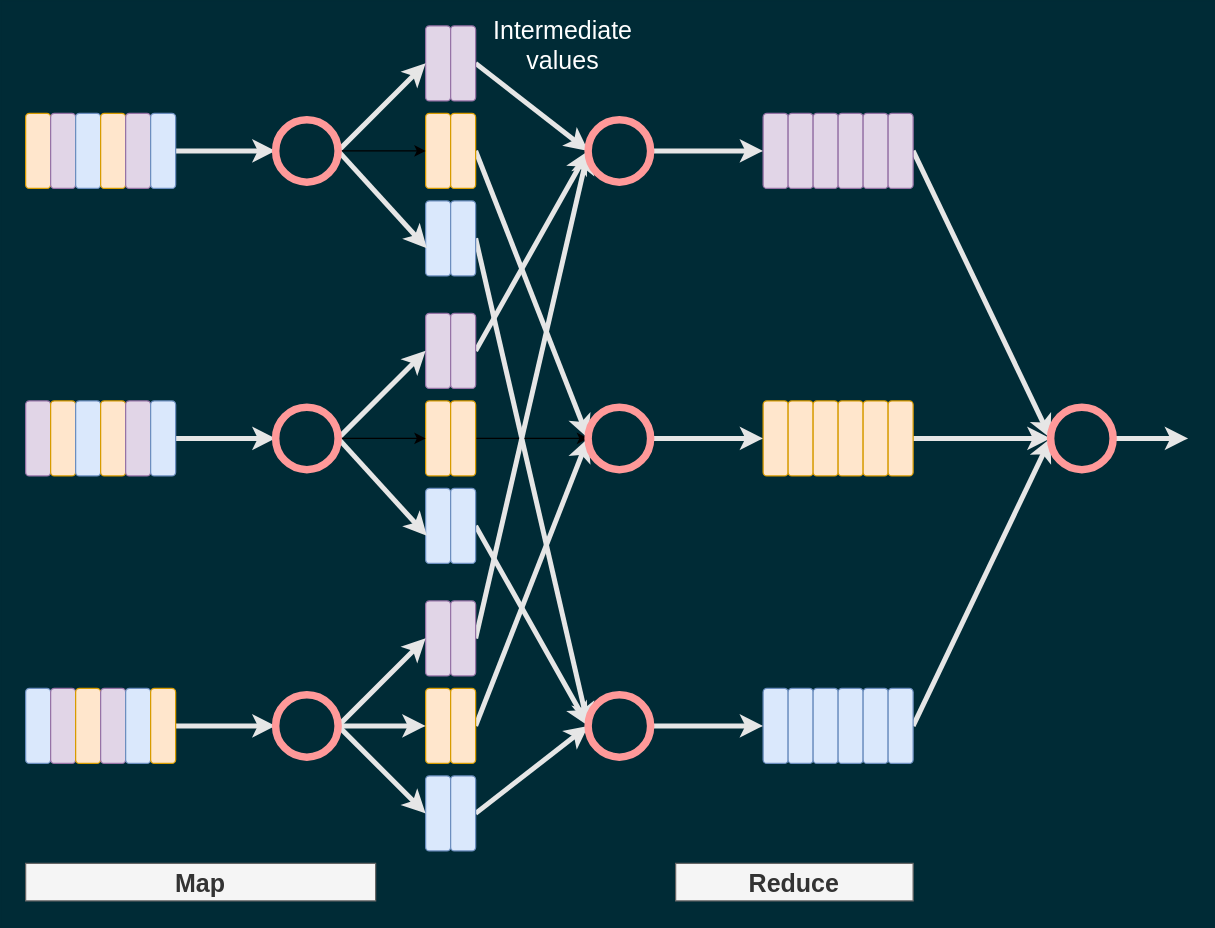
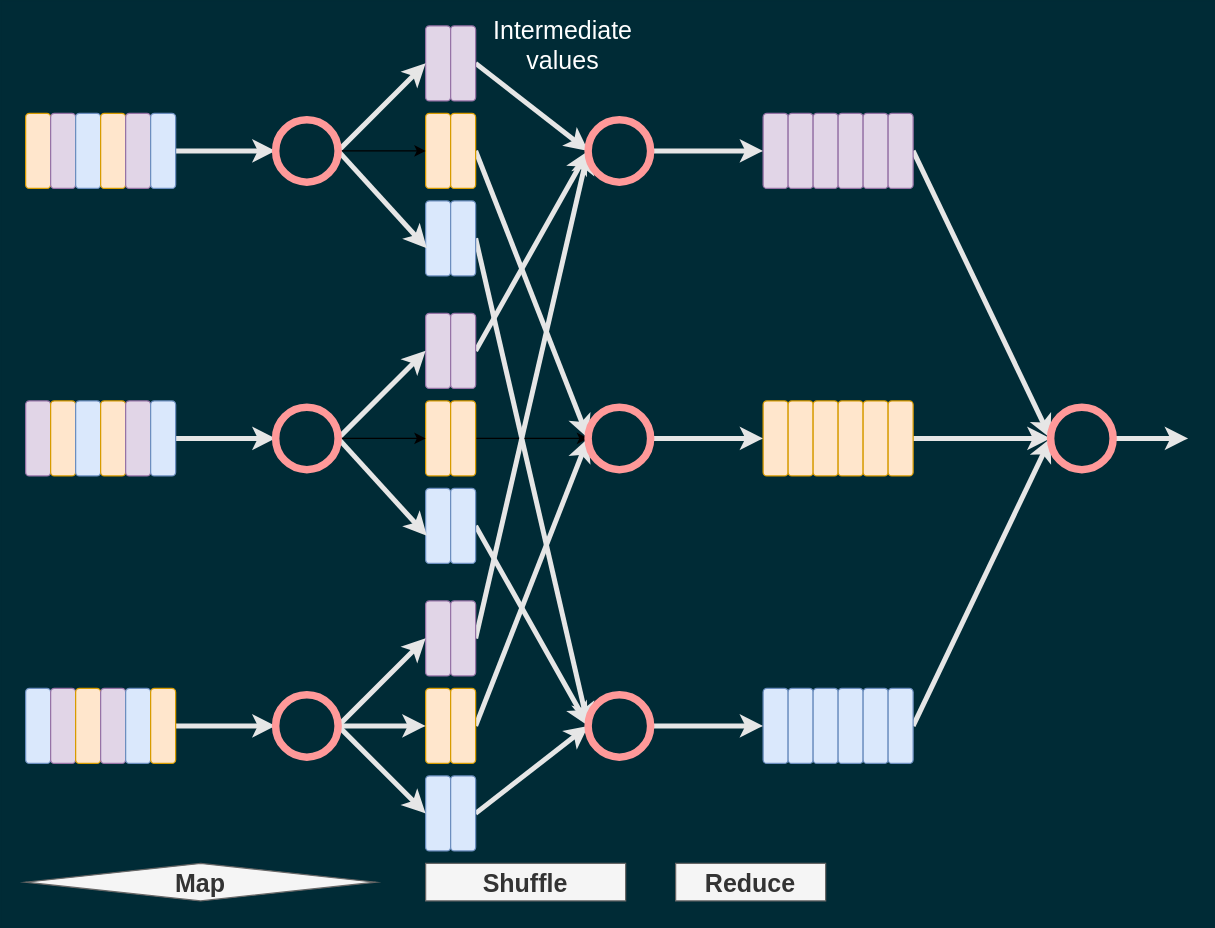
node "Map": shape rectangle -> diamond
node "Shuffle": added
node "Reduce": size 238x38 -> 150x38
